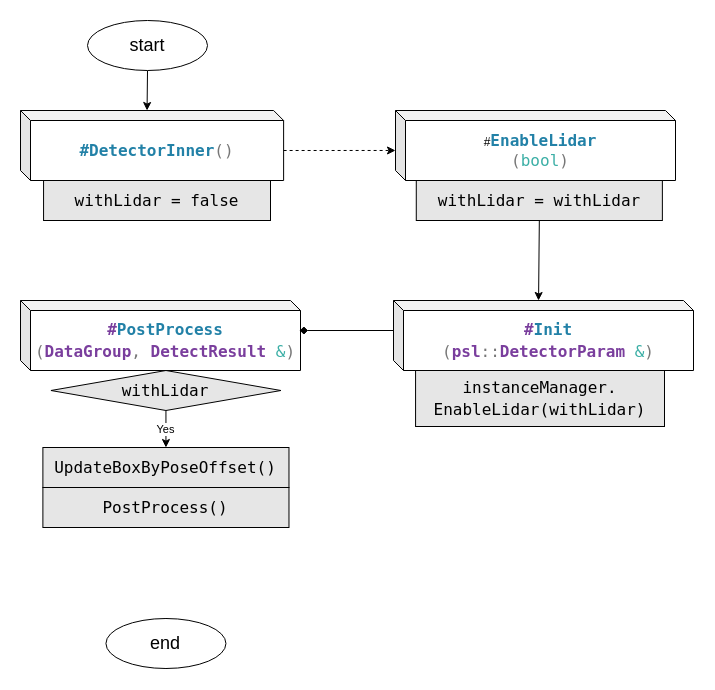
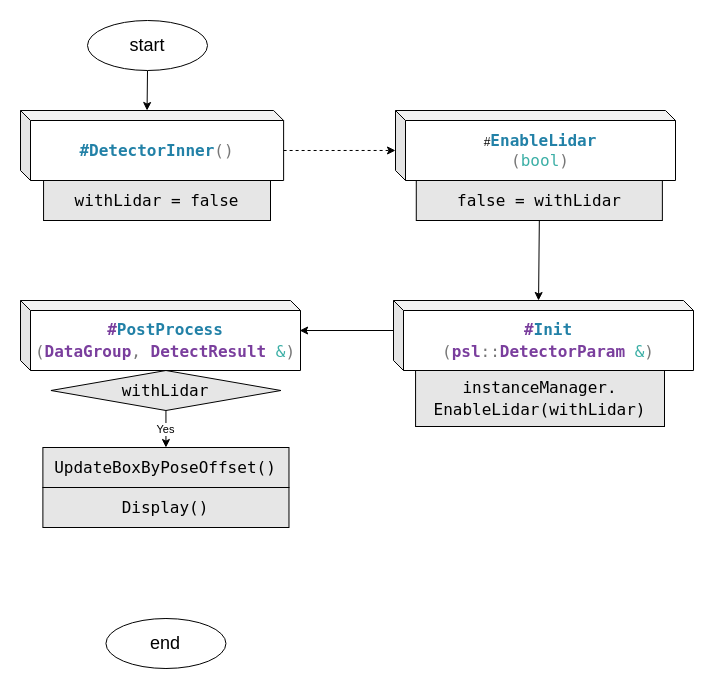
node "withLidar = withLidar": label "withLidar = withLidar" -> "false = withLidar"
edge "#Init (psl::DetectorParam &)" -> "#PostProcess (DataGroup, DetectResult &)": arrowhead diamond -> classic
node "PostProcess()": label "PostProcess()" -> "Display()"
